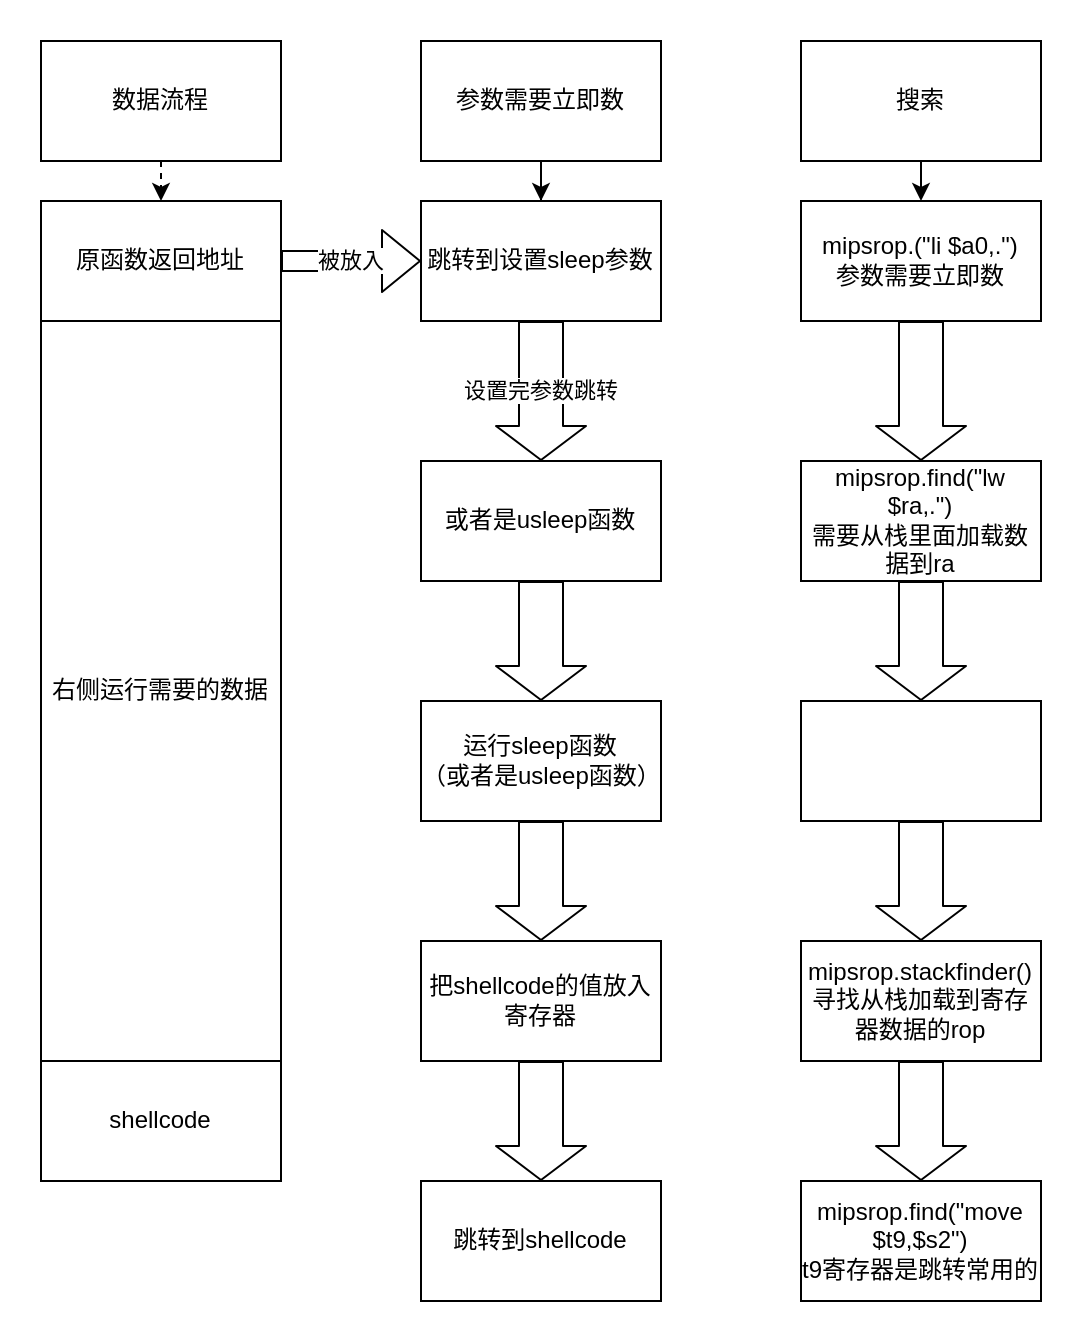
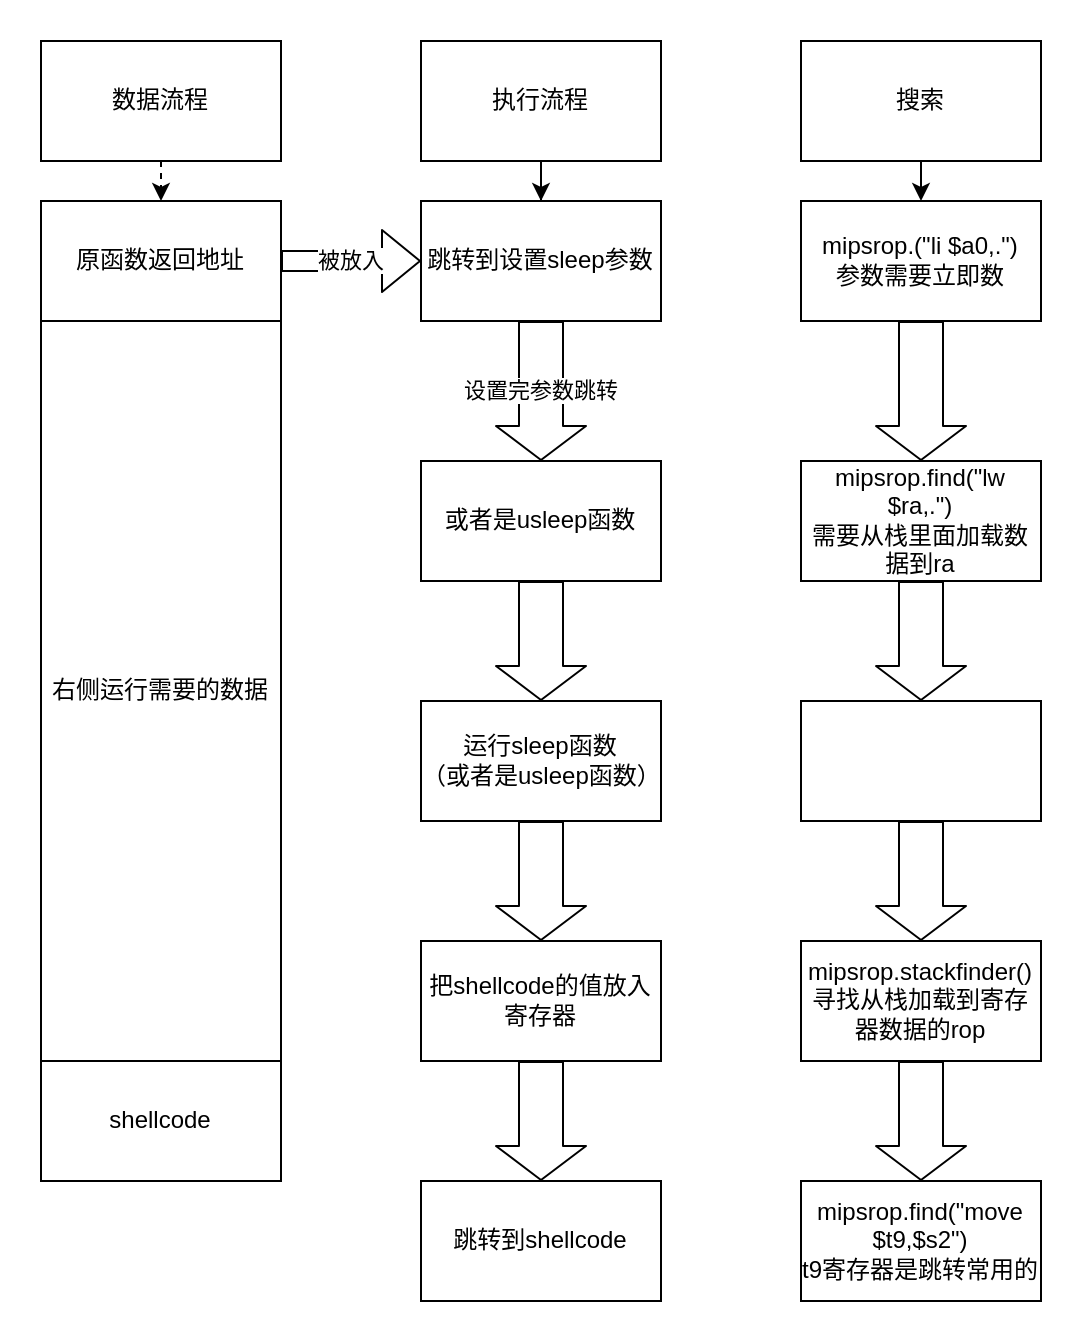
node "参数需要立即数": label "参数需要立即数" -> "执行流程"
